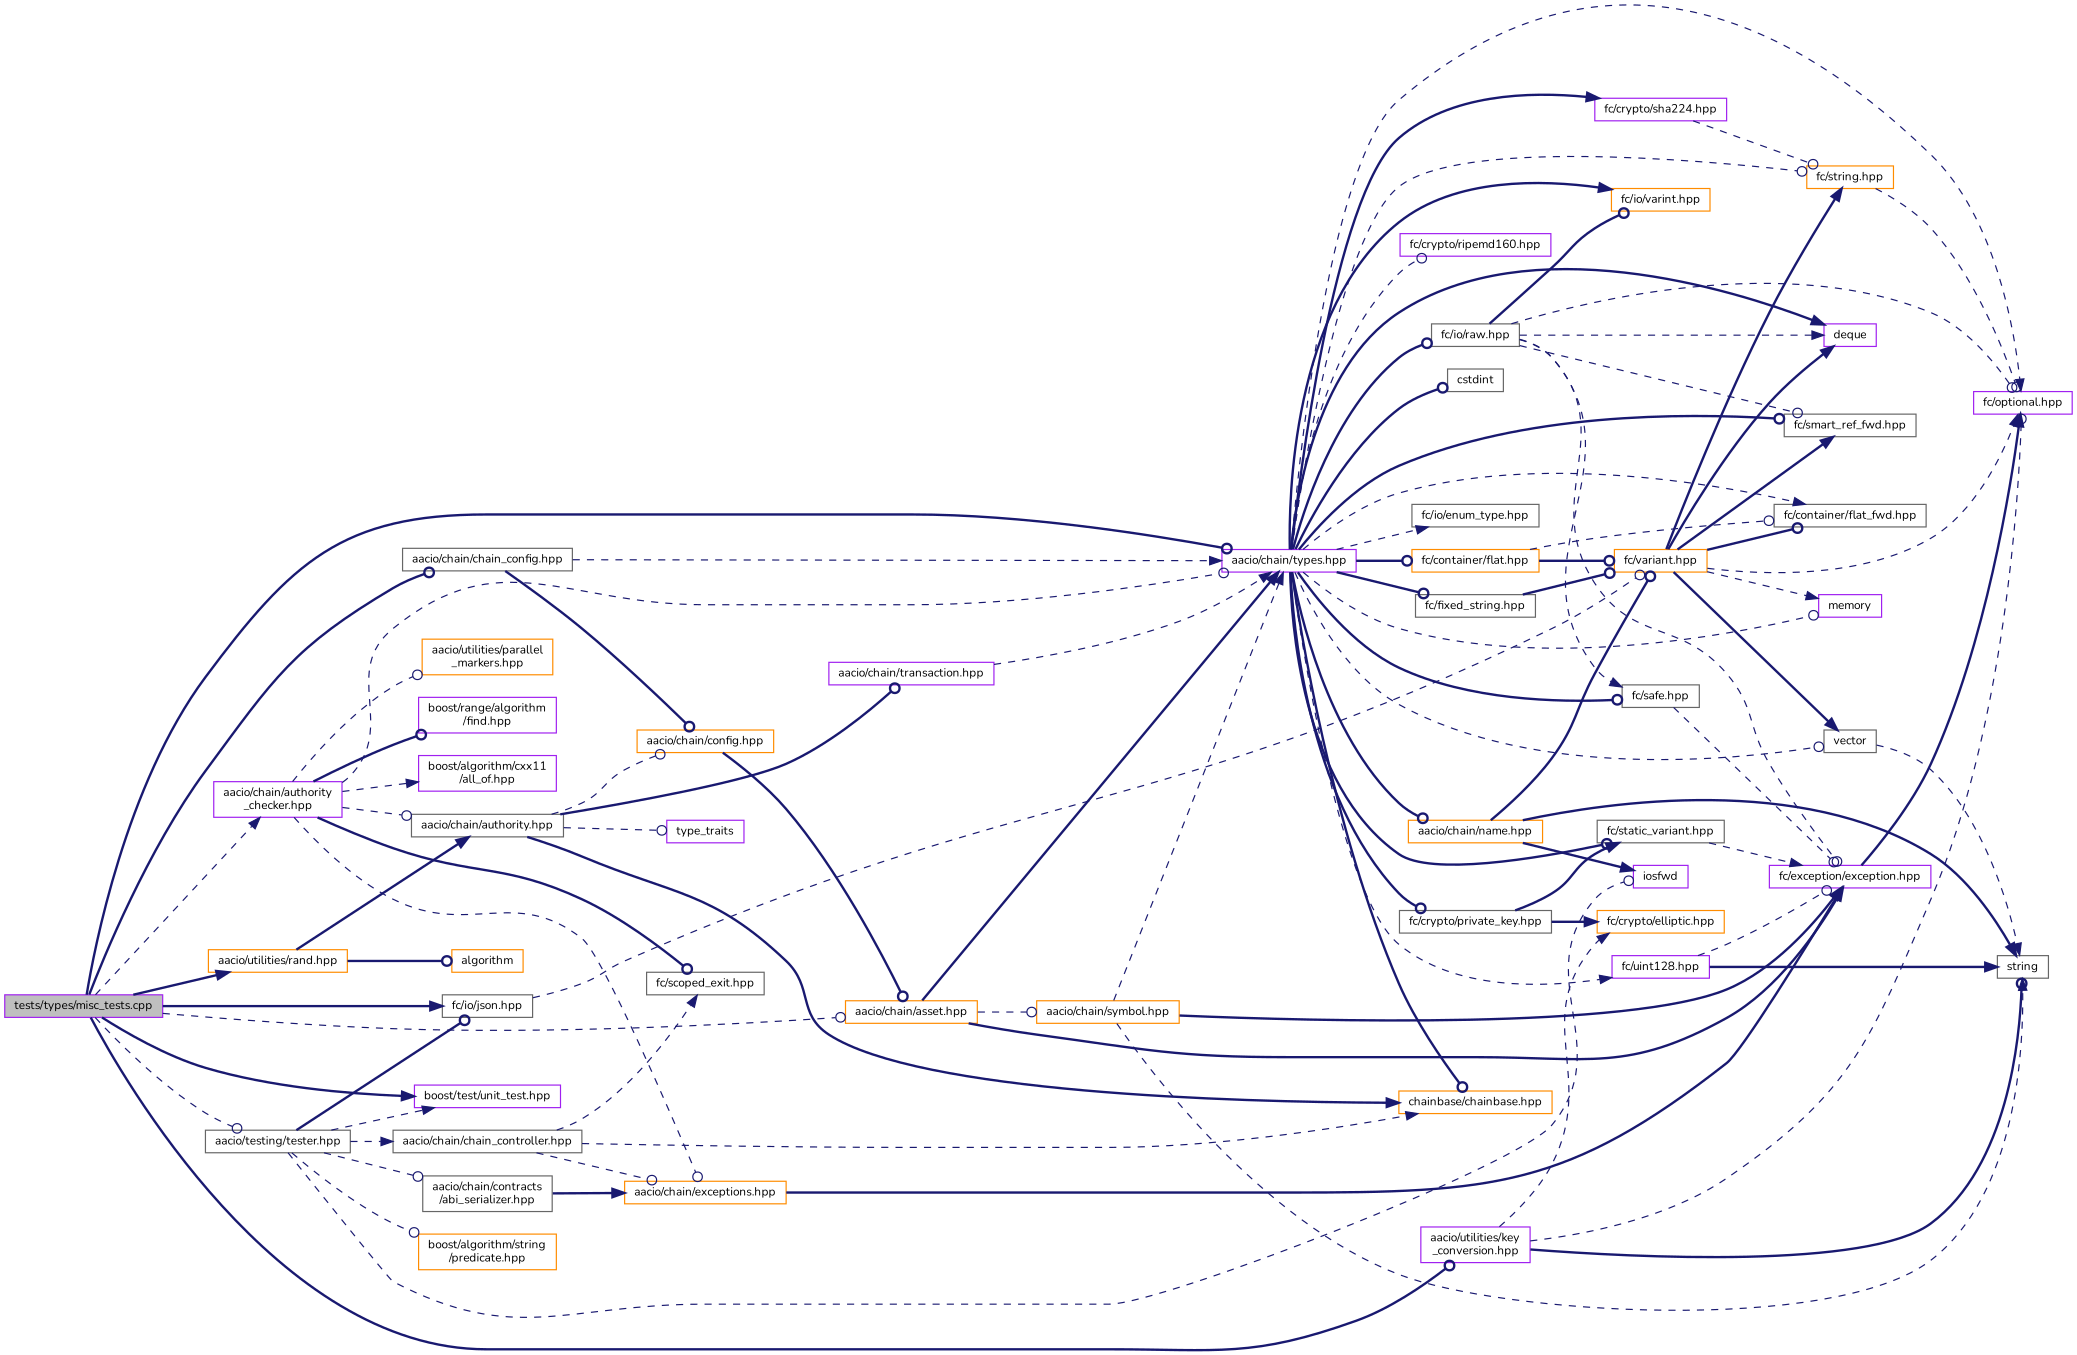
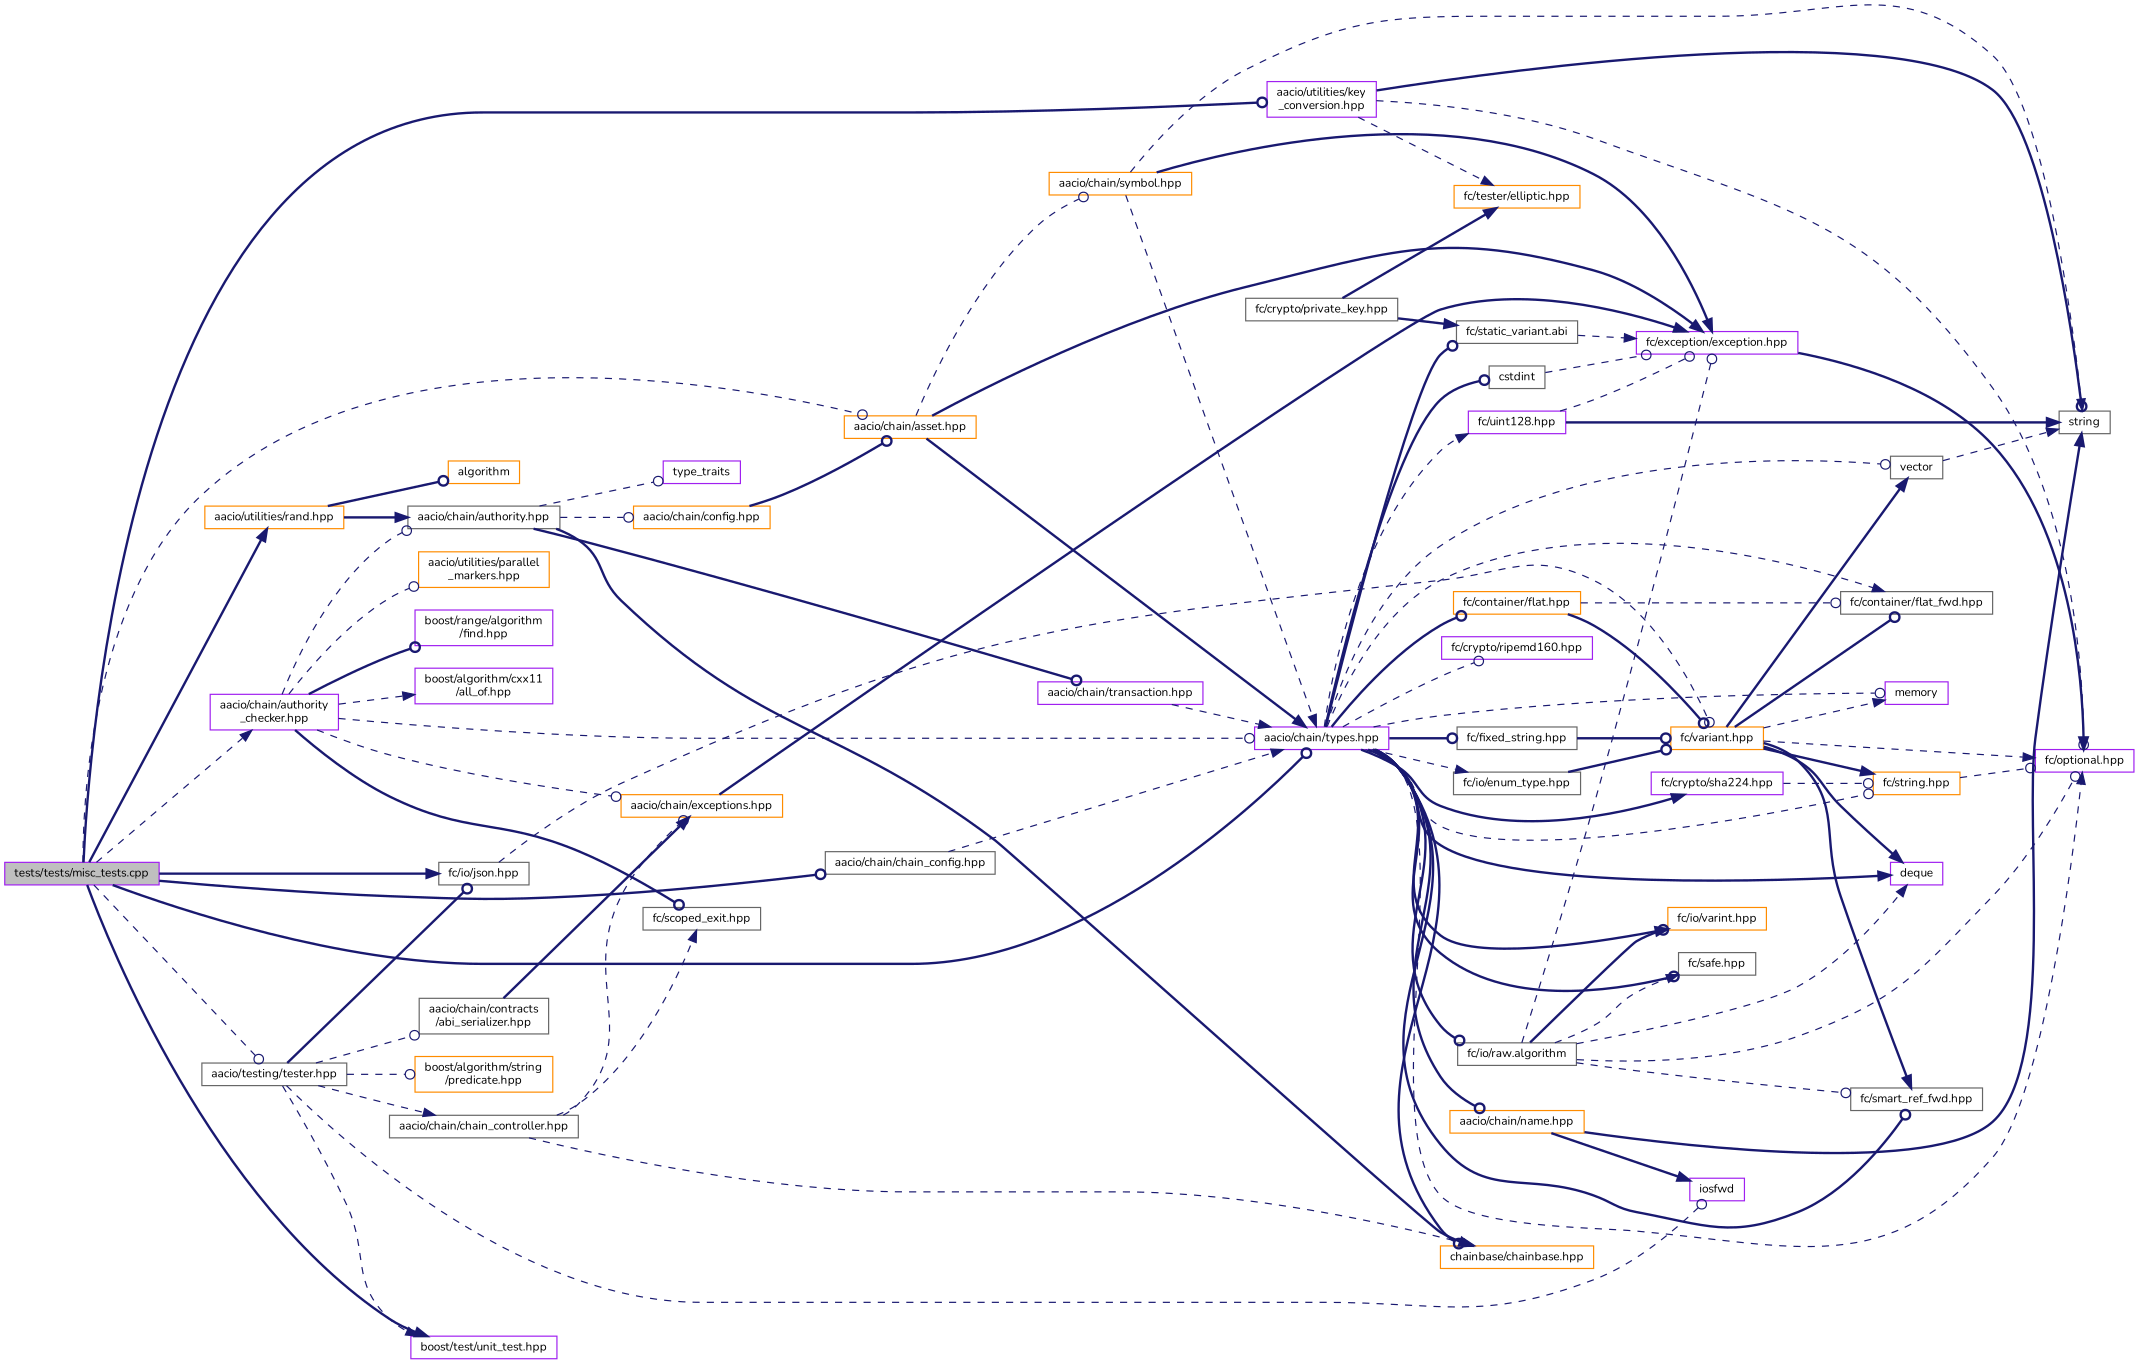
node "fc/io/raw.hpp": label "fc/io/raw.hpp" -> "fc/io/raw.algorithm"
edge "aacio/chain/chain_config.hpp" -> "aacio/chain/config.hpp": removed
edge "aacio/chain/name.hpp" -> "fc/variant.hpp": now "fc/io/enum_type.hpp" -> "fc/variant.hpp"
edge "fc/safe.hpp" -> "fc/exception/exception.hpp": now "cstdint" -> "fc/exception/exception.hpp"
edge "aacio/chain/types.hpp" -> "fc/crypto/private_key.hpp": removed
node "fc/static_variant.hpp": label "fc/static_variant.hpp" -> "fc/static_variant.abi"
node "fc/crypto/elliptic.hpp": label "fc/crypto/elliptic.hpp" -> "fc/tester/elliptic.hpp"
node "tests/types/misc_tests.cpp": label "tests/types/misc_tests.cpp" -> "tests/tests/misc_tests.cpp"
